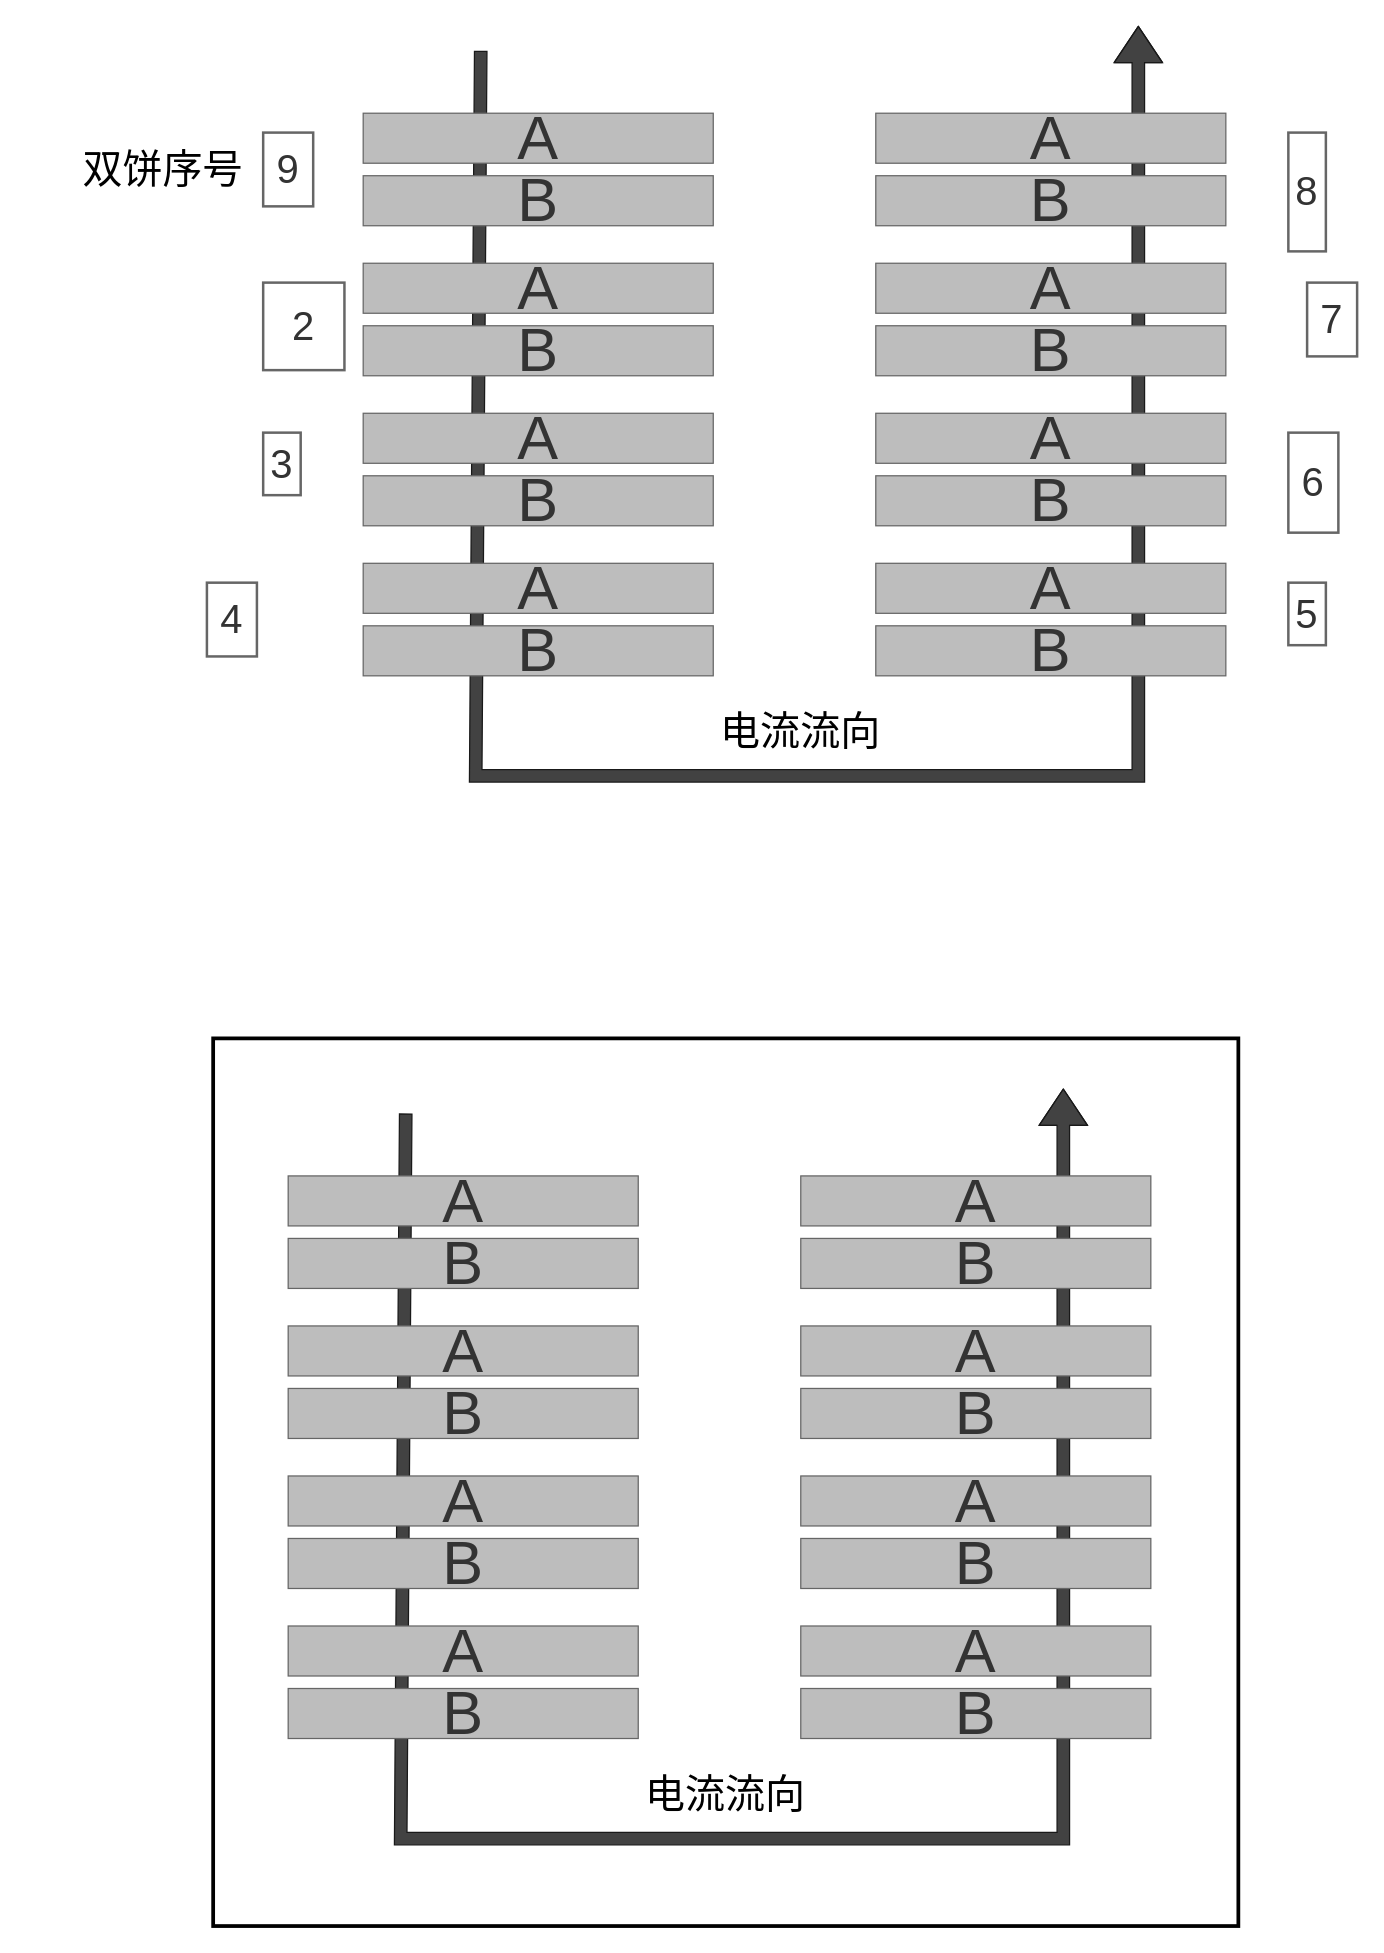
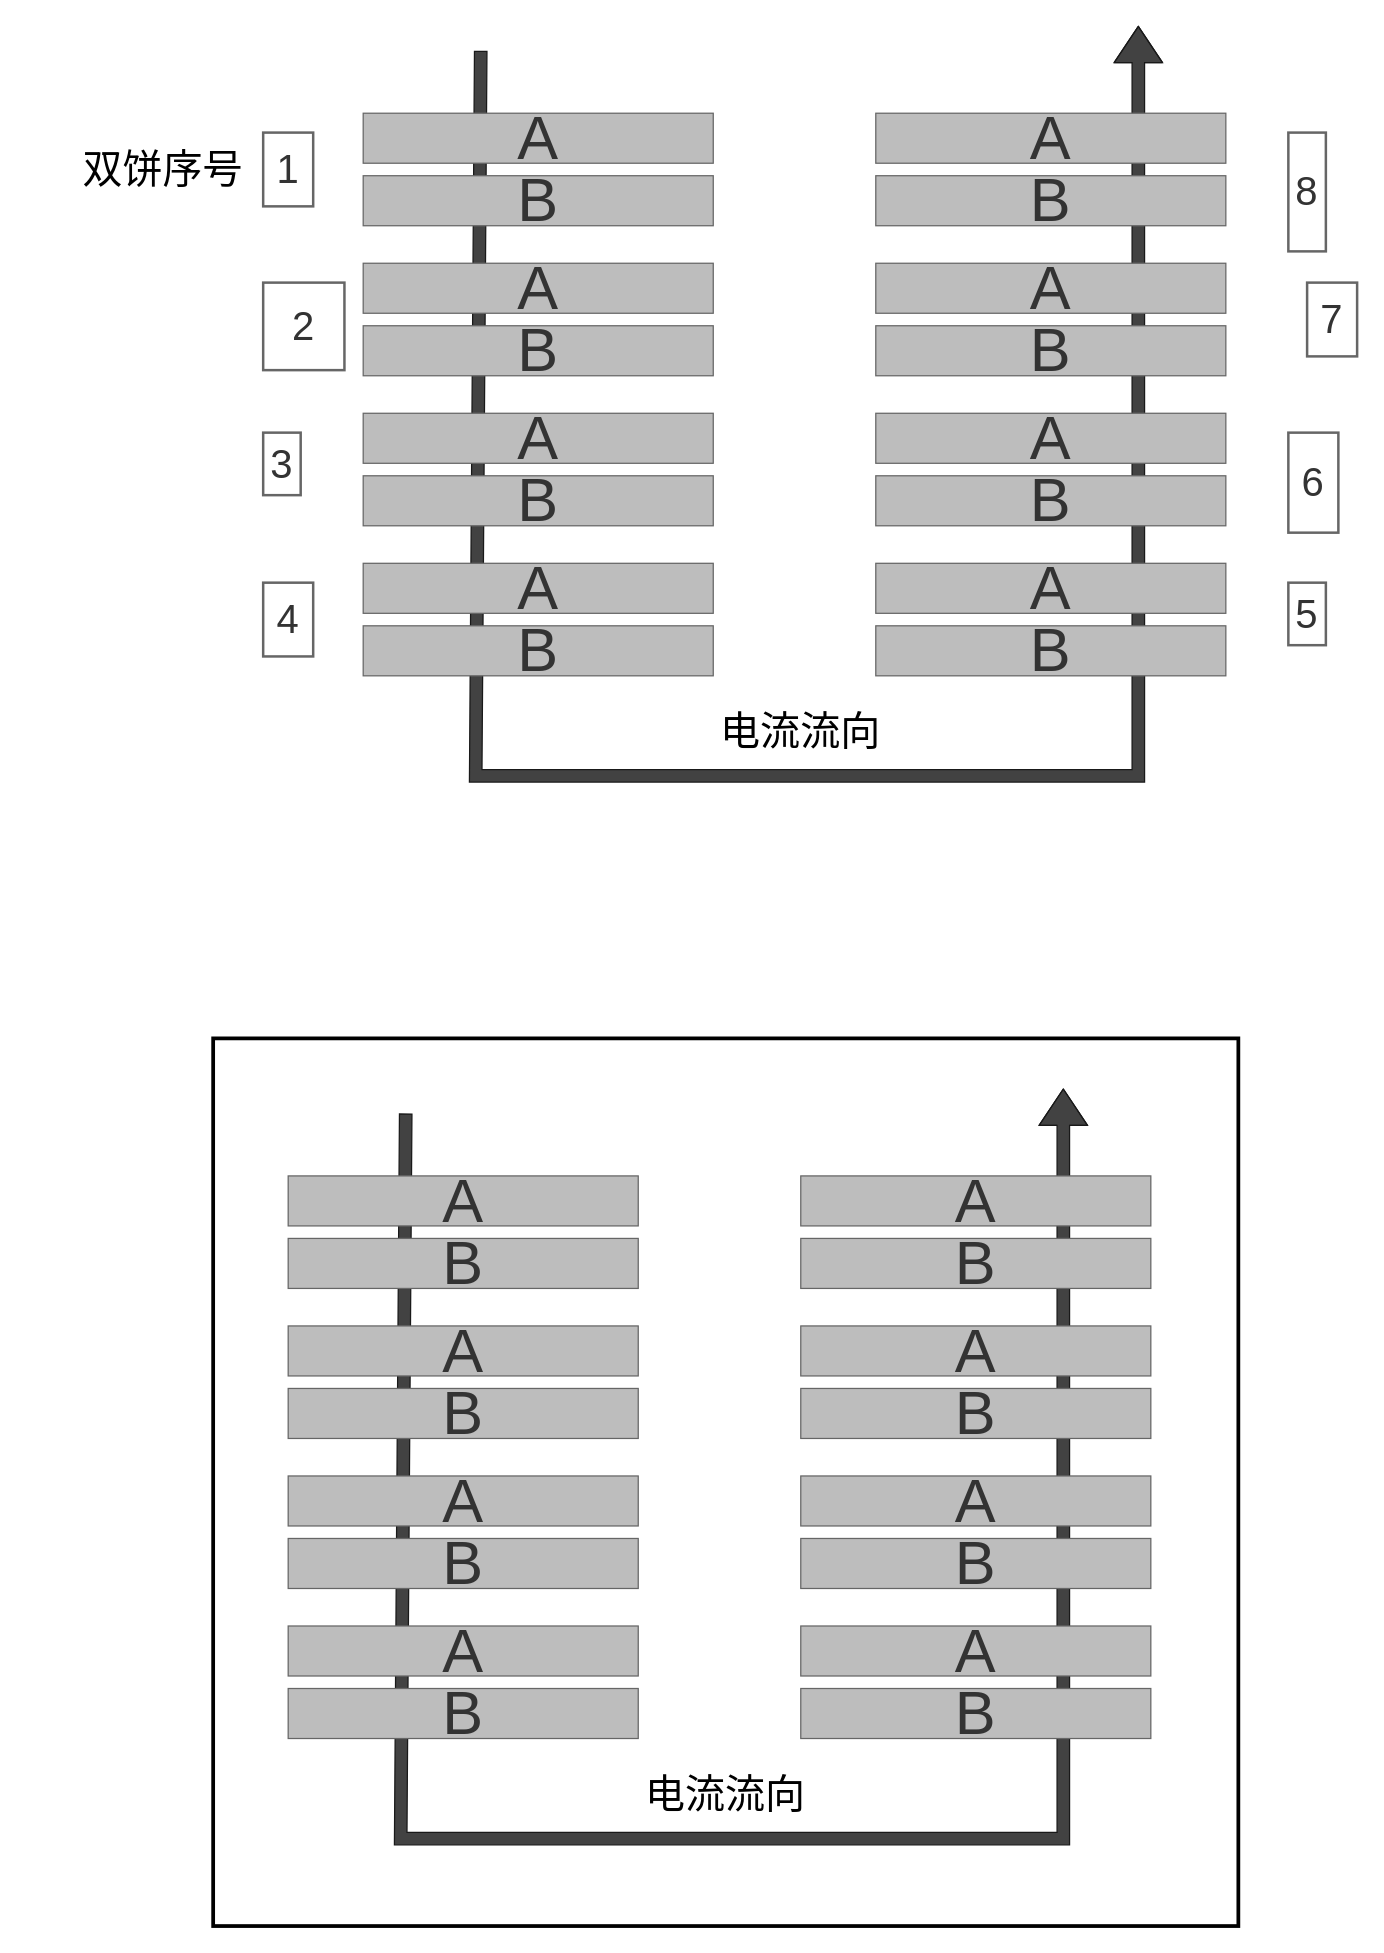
node "9": label "9" -> "1"
node "4": moved (232, 619) -> (288, 619)
